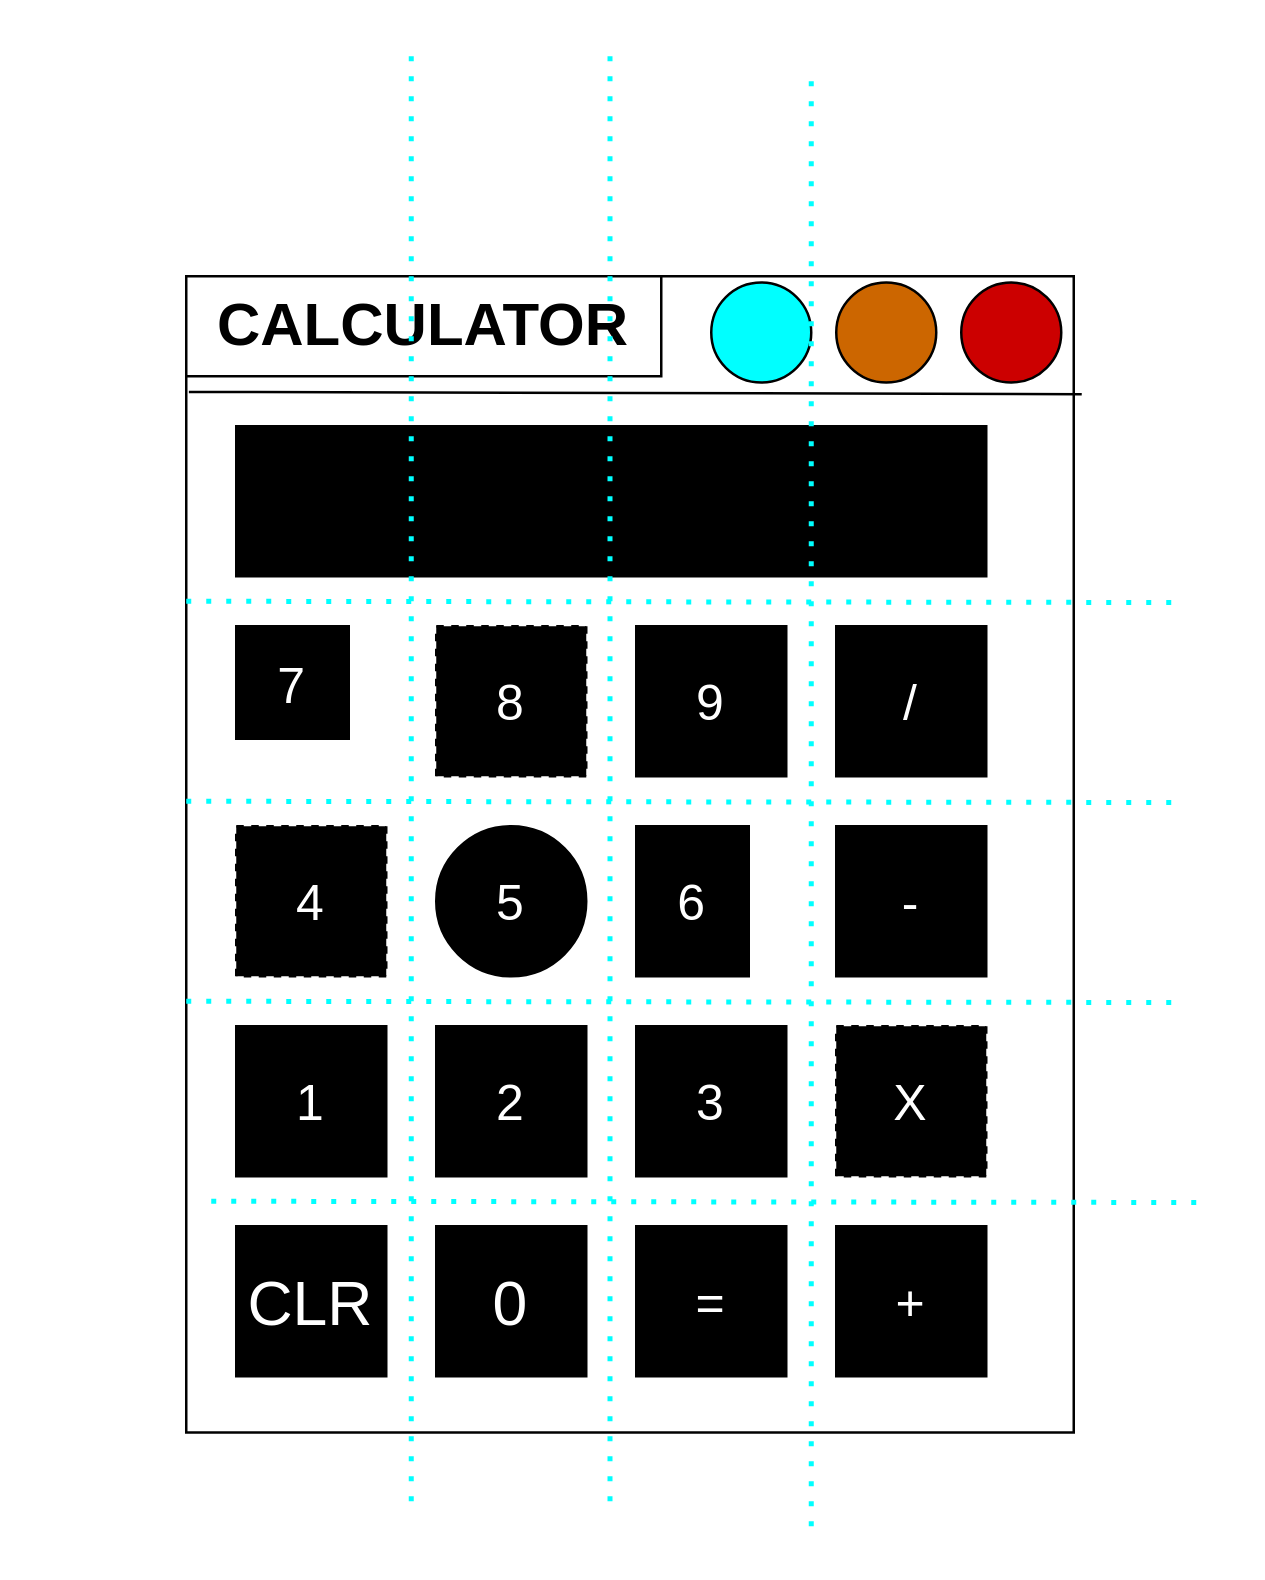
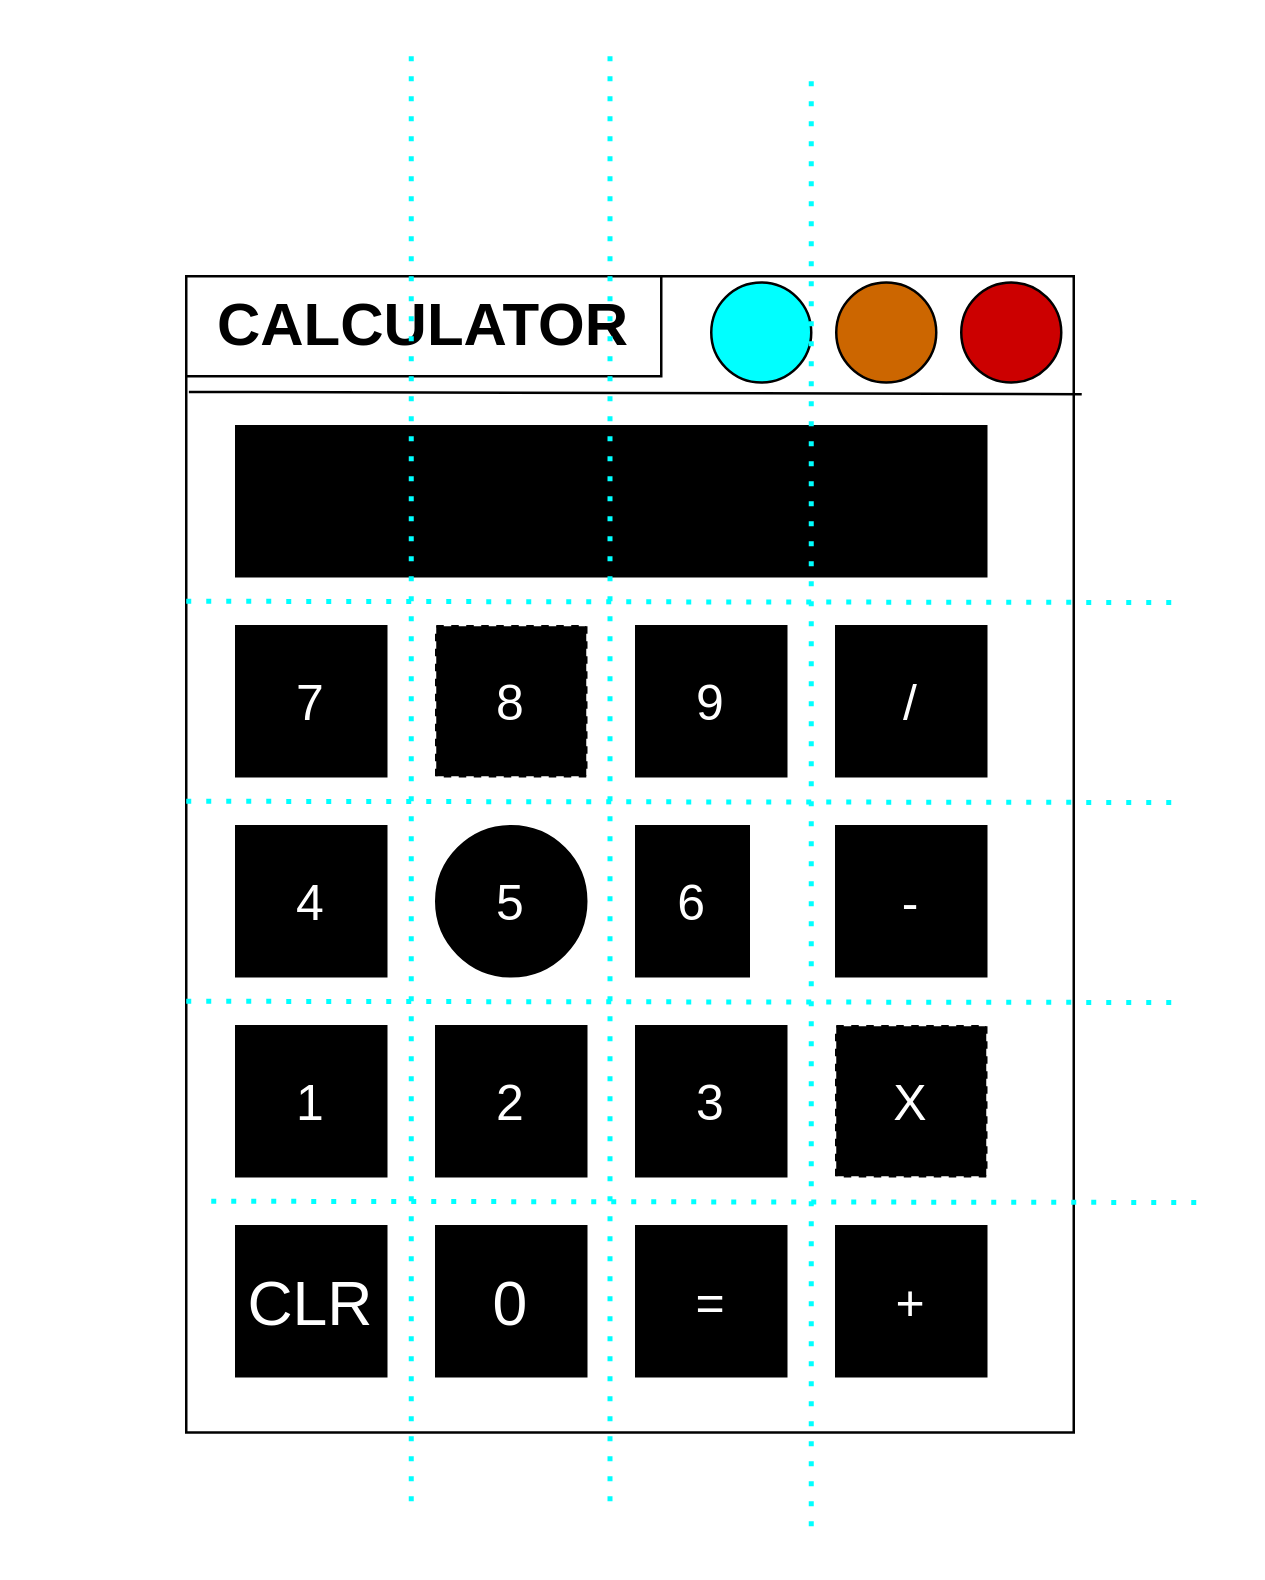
node "7": size 113x113 -> 150x150
node "4": style dashed -> solid
